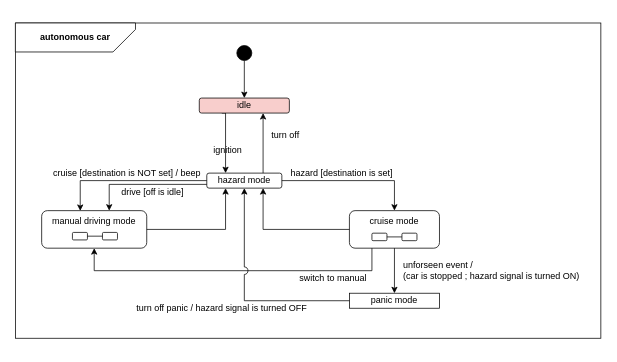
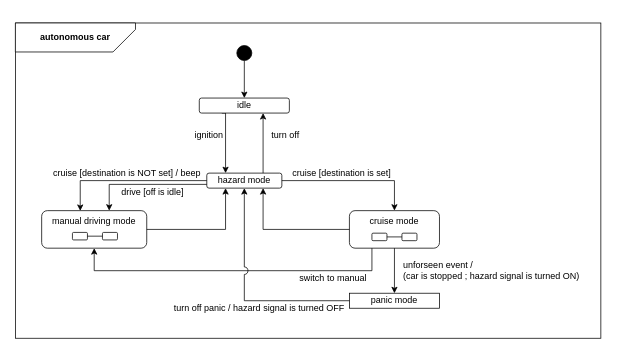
node "idle": fillcolor #f8cecc -> #ffffff
node "ignition": moved (228, 150) -> (209, 135)
node "hazard [destination is set]": label "hazard [destination is set]" -> "cruise [destination is set]"
node "turn off panic / hazard signal is turned OFF": moved (222, 308) -> (259, 308)
